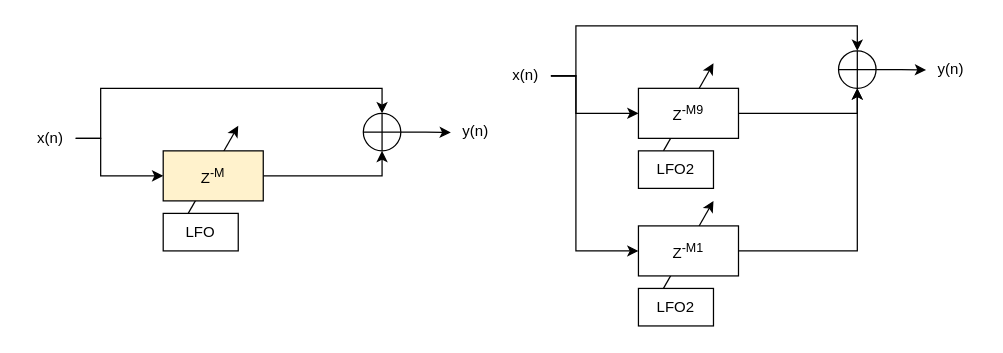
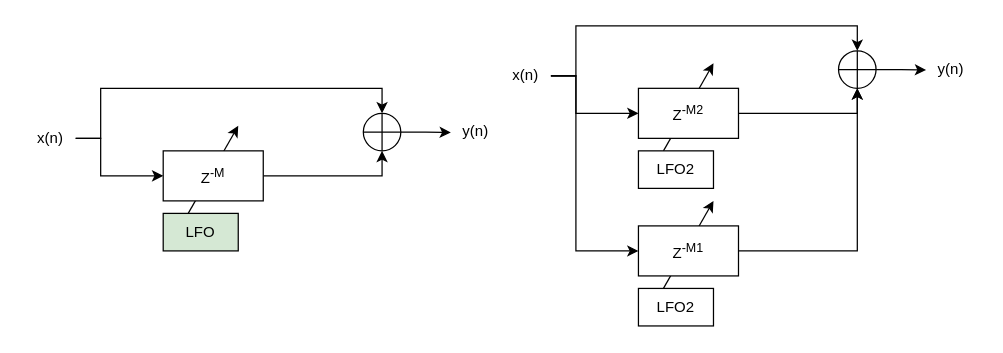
node "Z-M9": label "Z-M9" -> "Z-M2"
node "Z-M": fillcolor #fff2cc -> #ffffff
node "LFO": fillcolor #ffffff -> #d5e8d4
